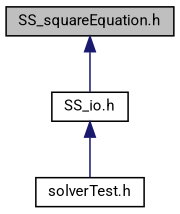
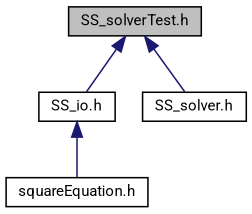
node "SS_squareEquation.h": label "SS_squareEquation.h" -> "SS_solverTest.h"
node "SS_solver.h": added
node "solverTest.h": label "solverTest.h" -> "squareEquation.h"
